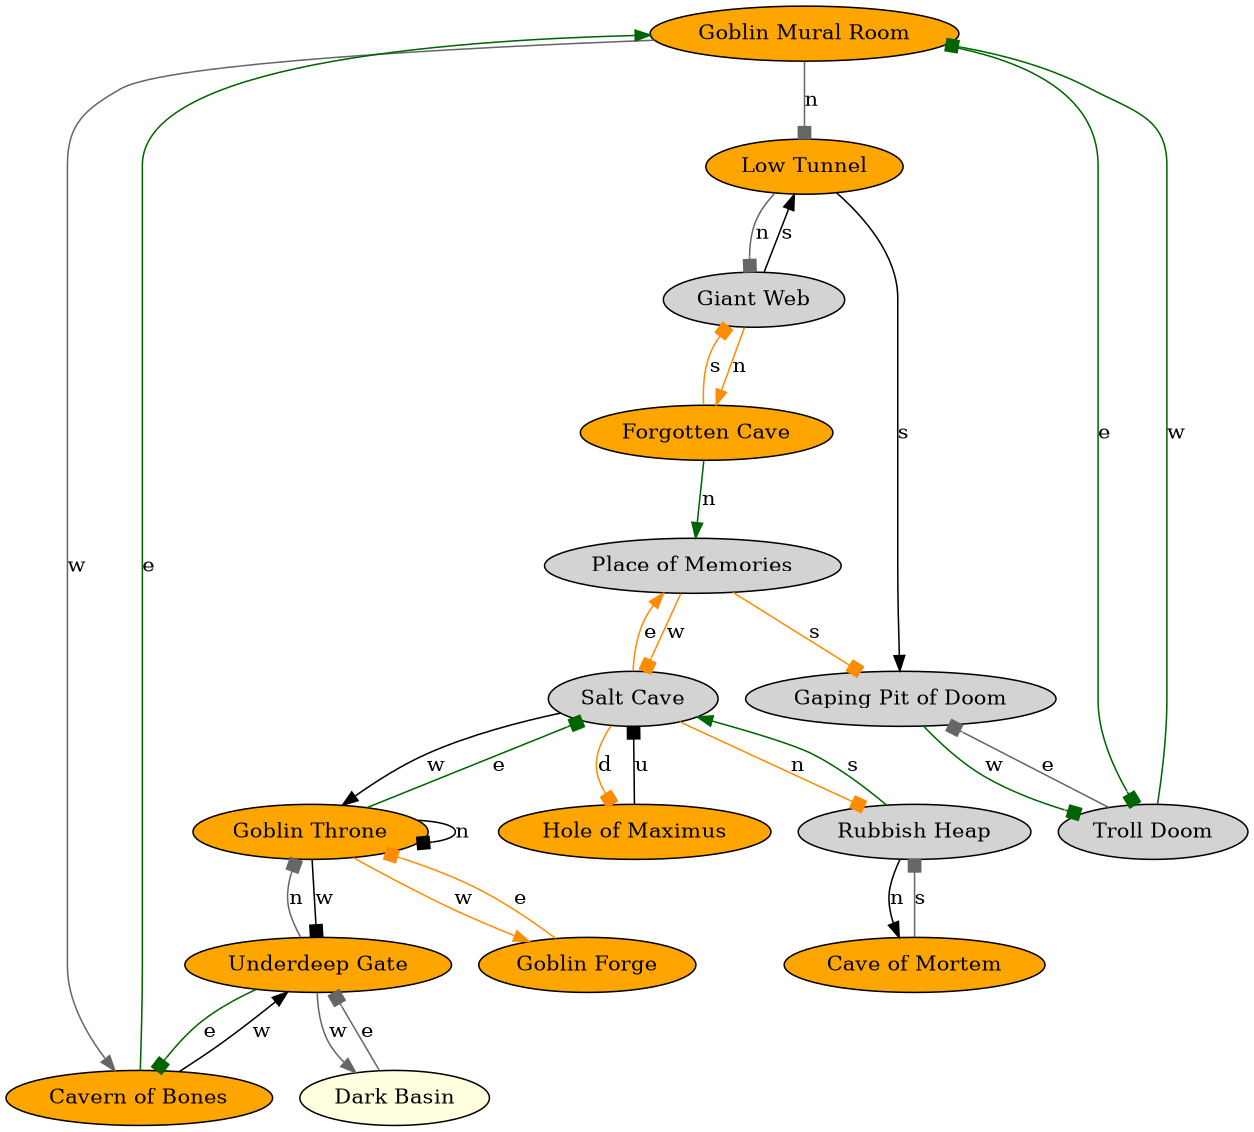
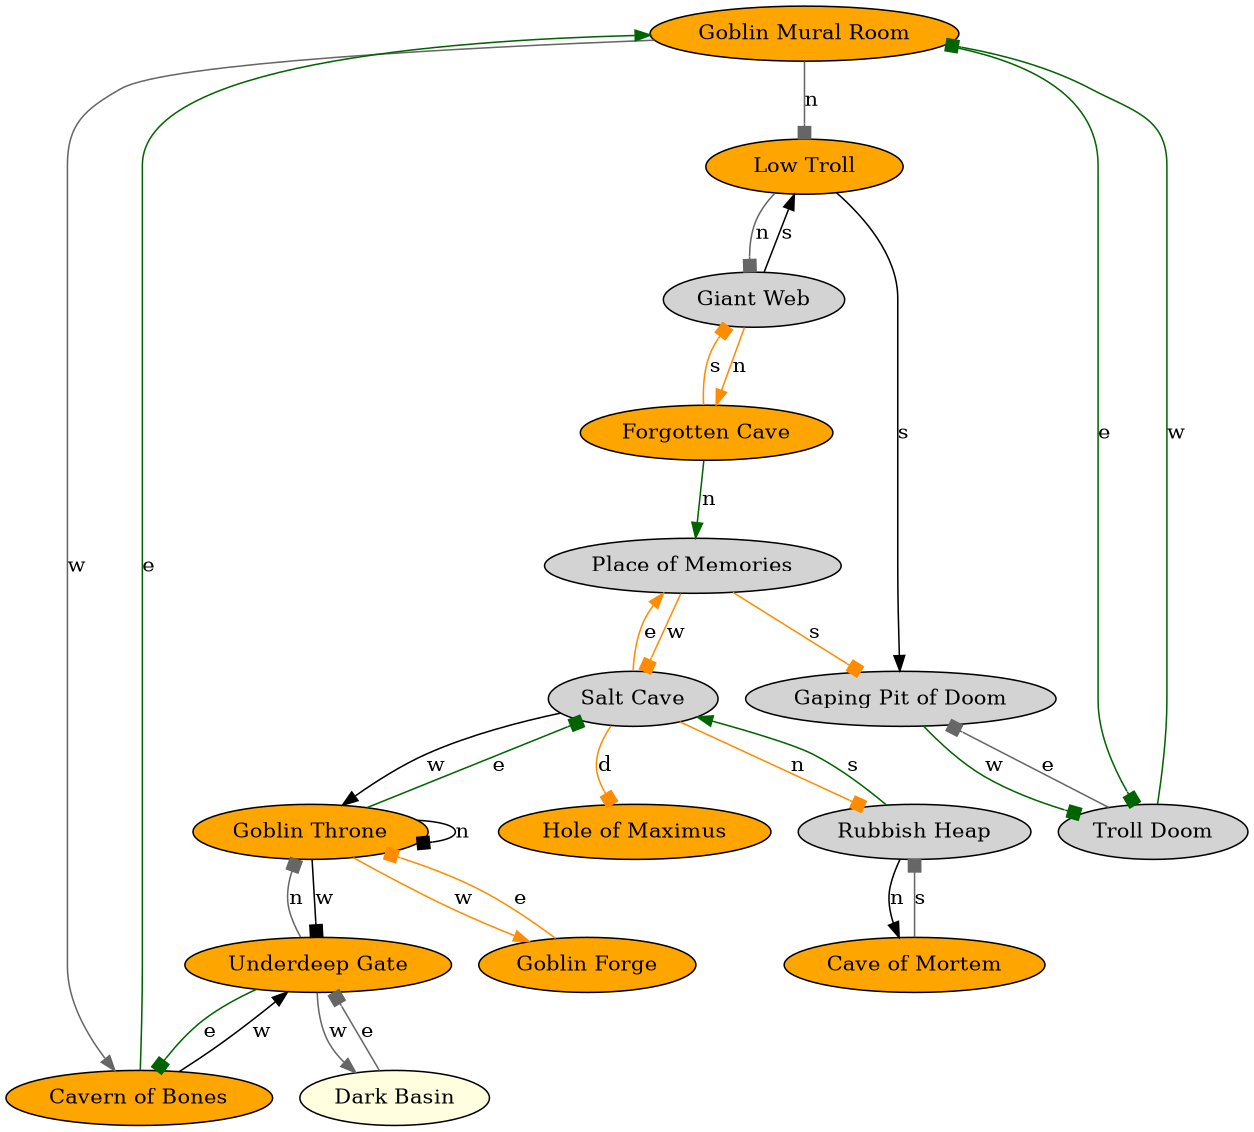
node "Low Tunnel": label "Low Tunnel" -> "Low Troll"
edge "Hole of Maximus" -> "Salt Cave": removed, label "u"
